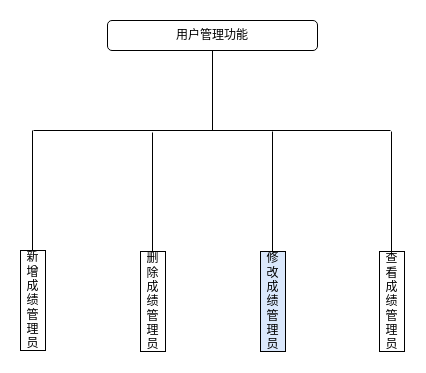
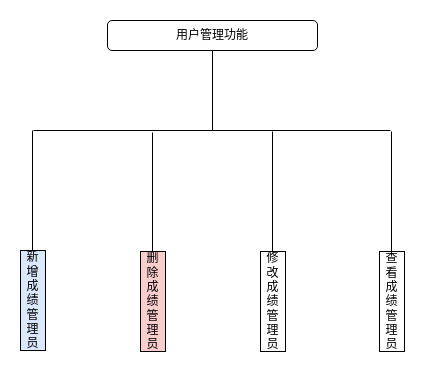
node "新增成绩管理员": fillcolor #ffffff -> #dae8fc
node "删除成绩管理员": fillcolor #ffffff -> #f8cecc
node "修改成绩管理员": fillcolor #dae8fc -> #ffffff
